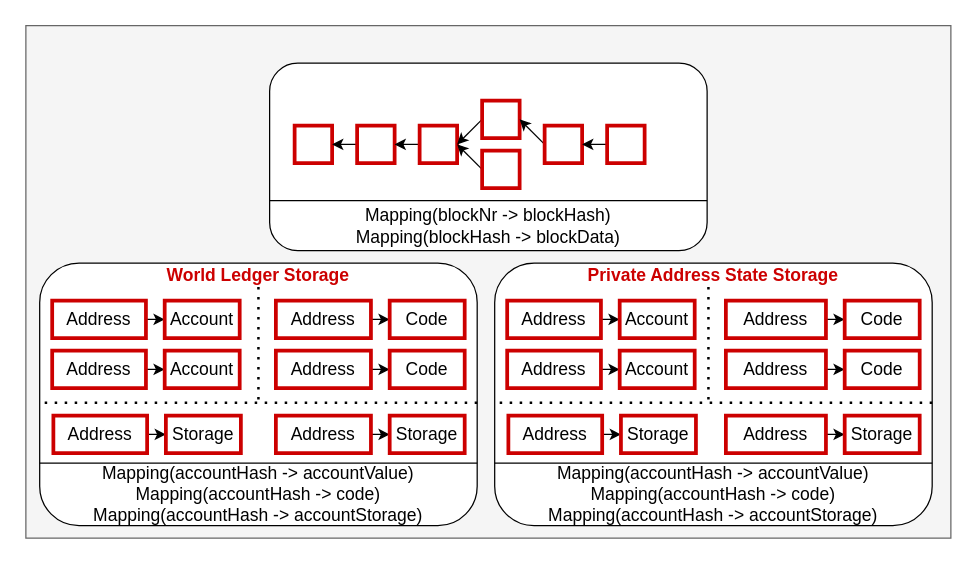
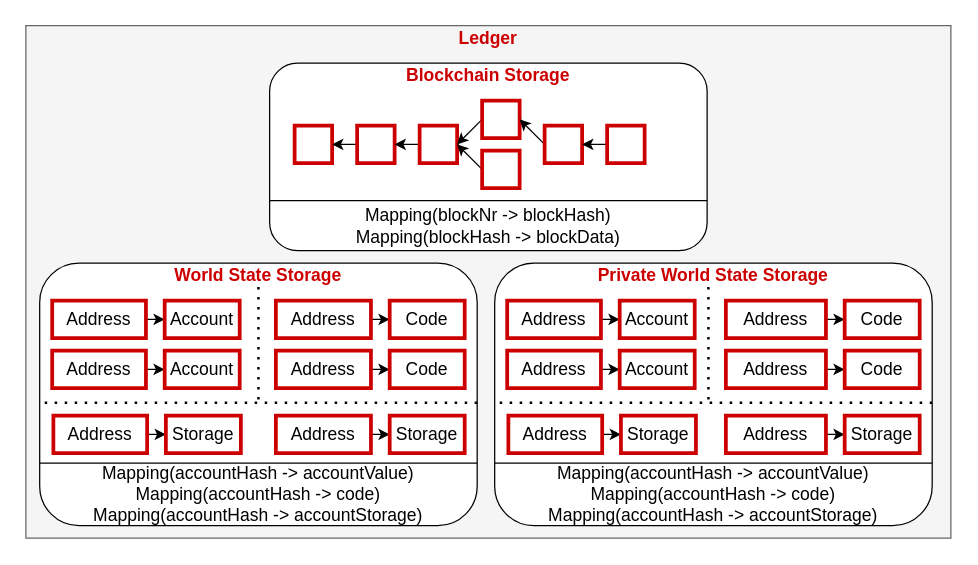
node "Ledger": added
node "Blockchain Storage": added
node "World Ledger Storage": label "World Ledger Storage" -> "World State Storage"
node "Private Address State Storage": label "Private Address State Storage" -> "Private World State Storage"
